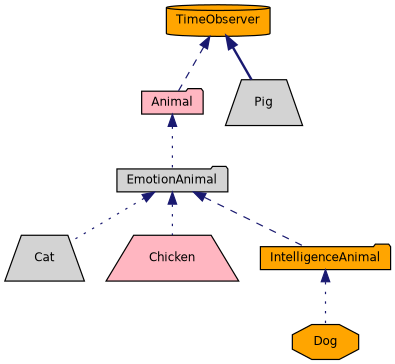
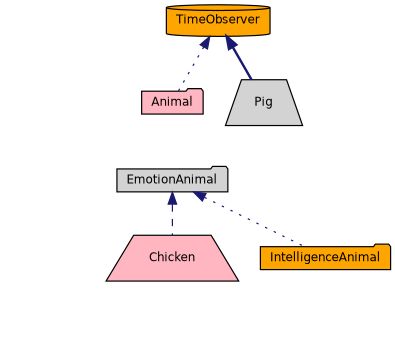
edge "Animal" -> "TimeObserver": style dashed -> dotted
edge "EmotionAnimal" -> "Animal": removed
edge "Chicken" -> "EmotionAnimal": style dotted -> dashed
edge "IntelligenceAnimal" -> "EmotionAnimal": style dashed -> dotted
node "Cat": removed
node "Dog": removed
